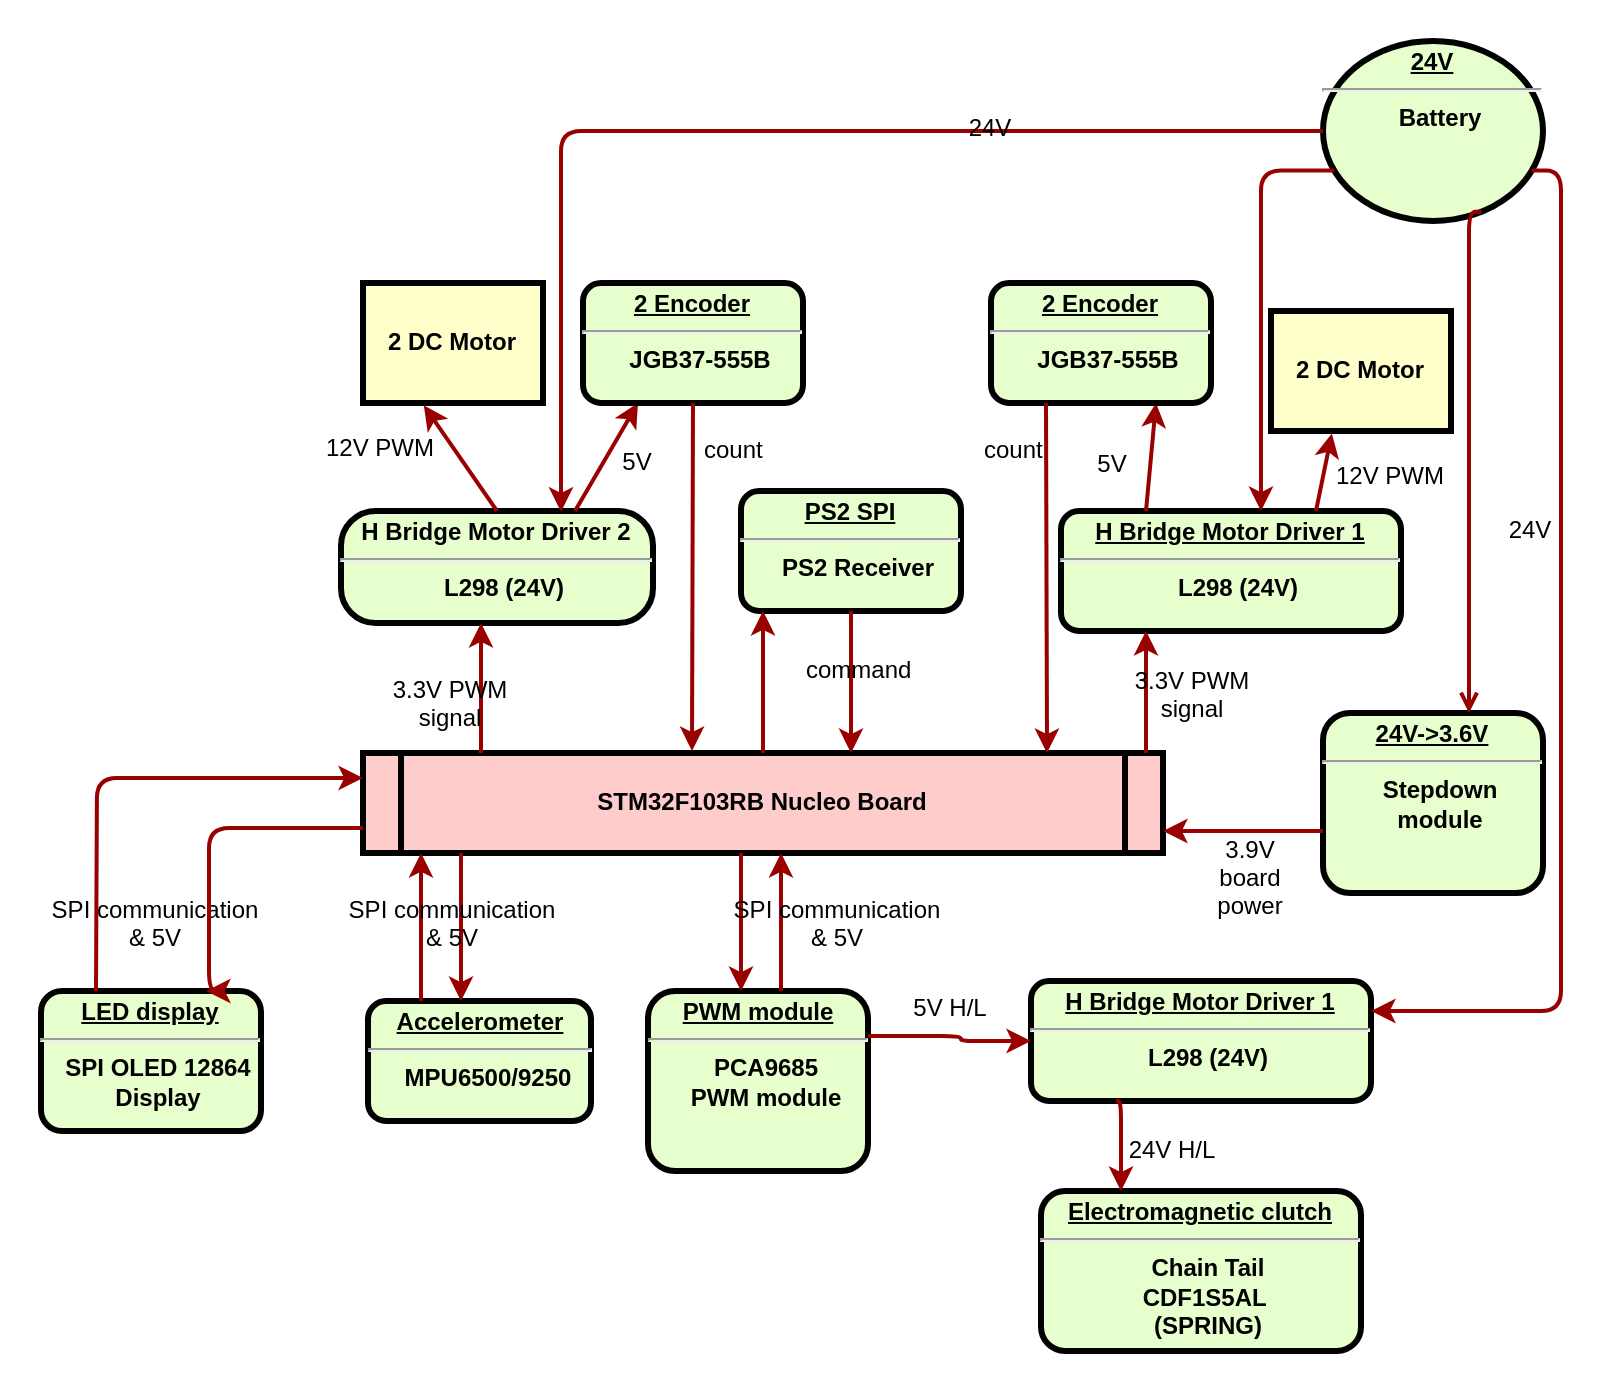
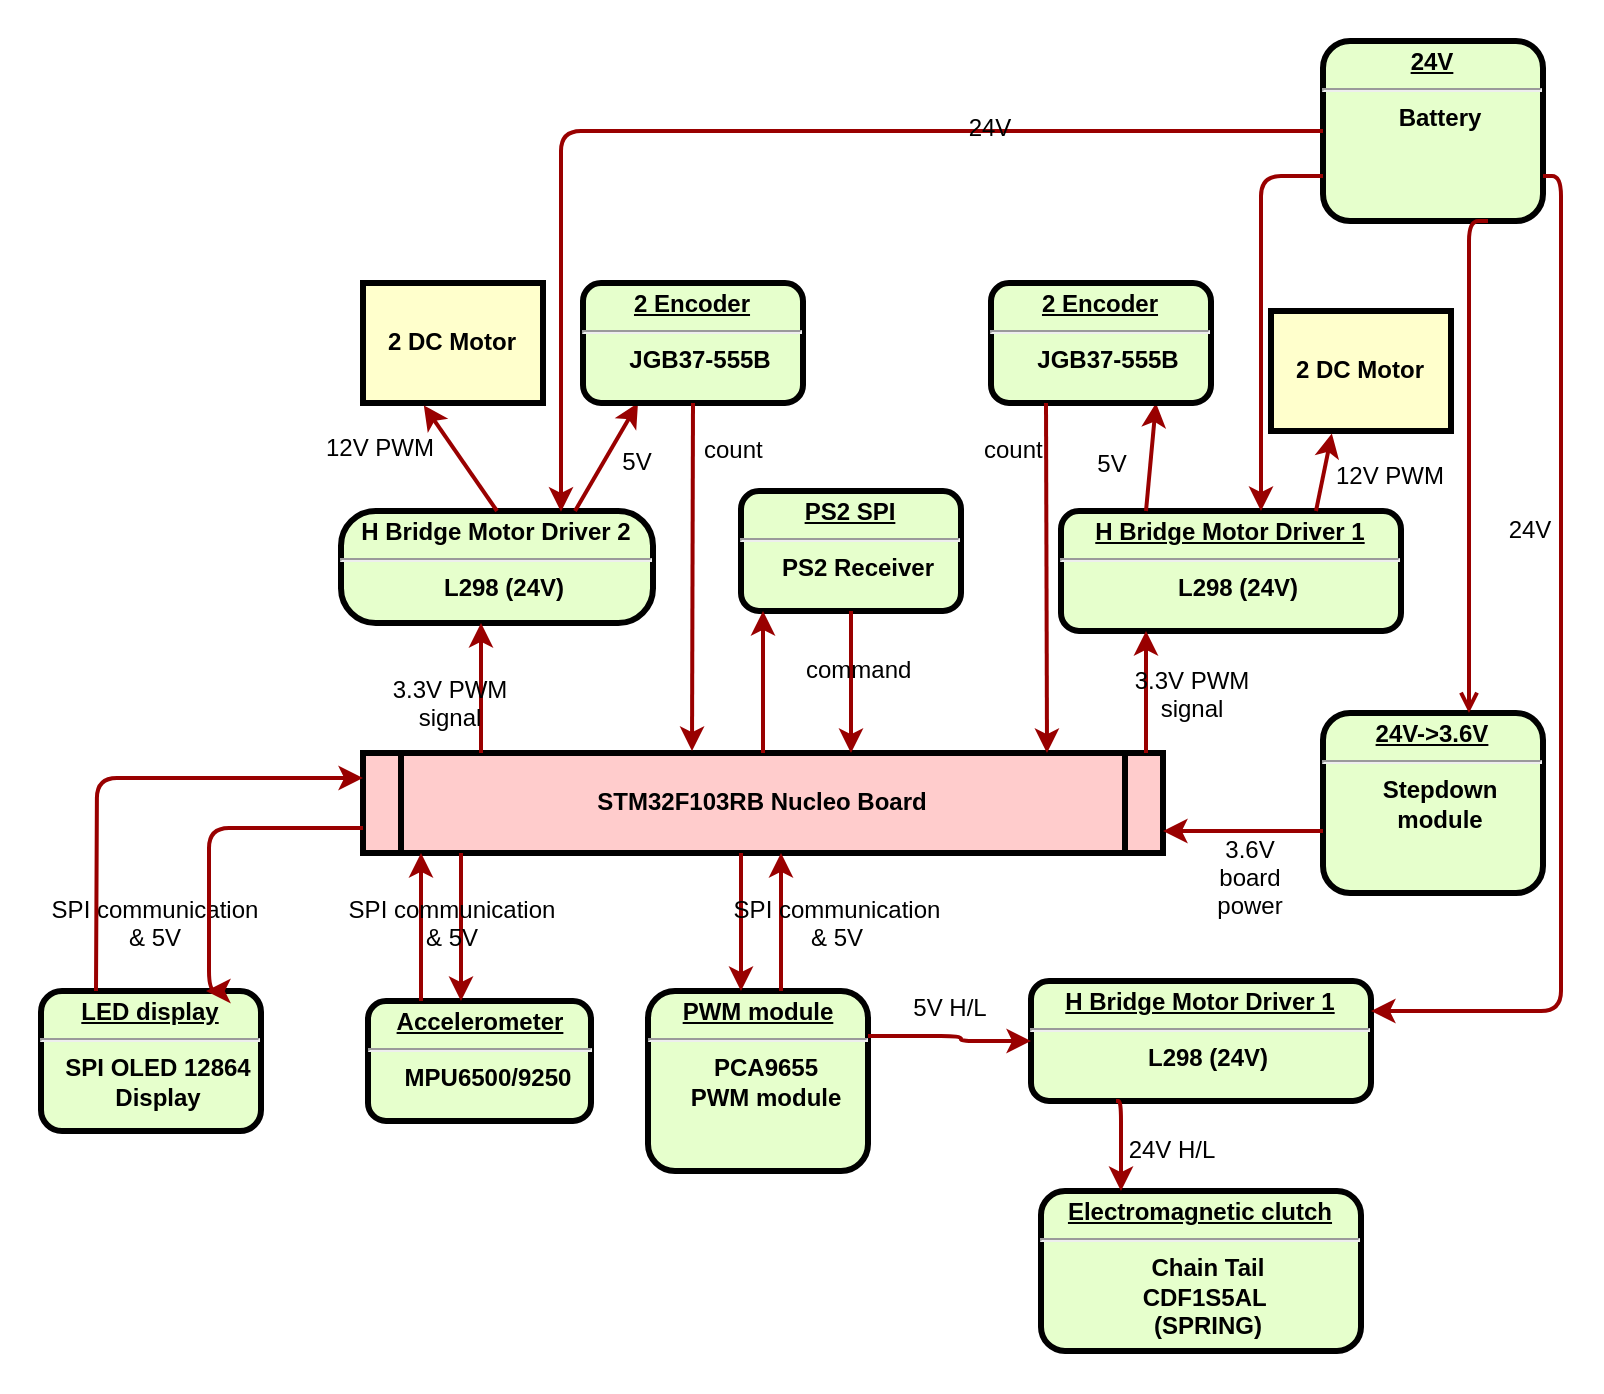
node "24V Battery": shape ellipse -> rounded rectangle
node "3.9V board power": label "3.9V board power" -> "3.6V board power"
node "PWM module PCA9685 PWM module": label "PWM module PCA9685 PWM module" -> "PWM module PCA9655 PWM module"
